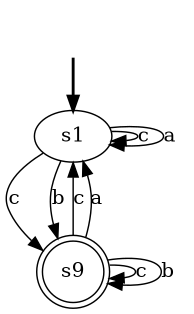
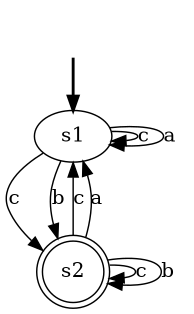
node "s9": label "s9" -> "s2"
